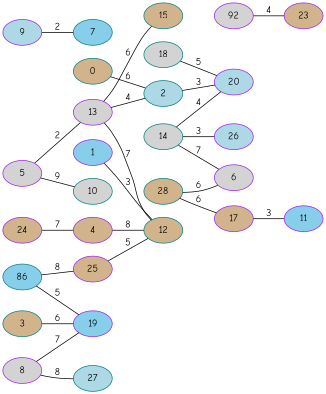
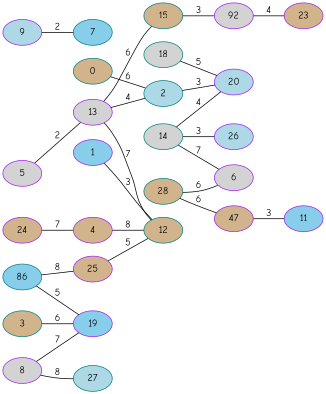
edge "15" -- "92": added, label "3"
node "10": removed
node "17": label "17" -> "47"
